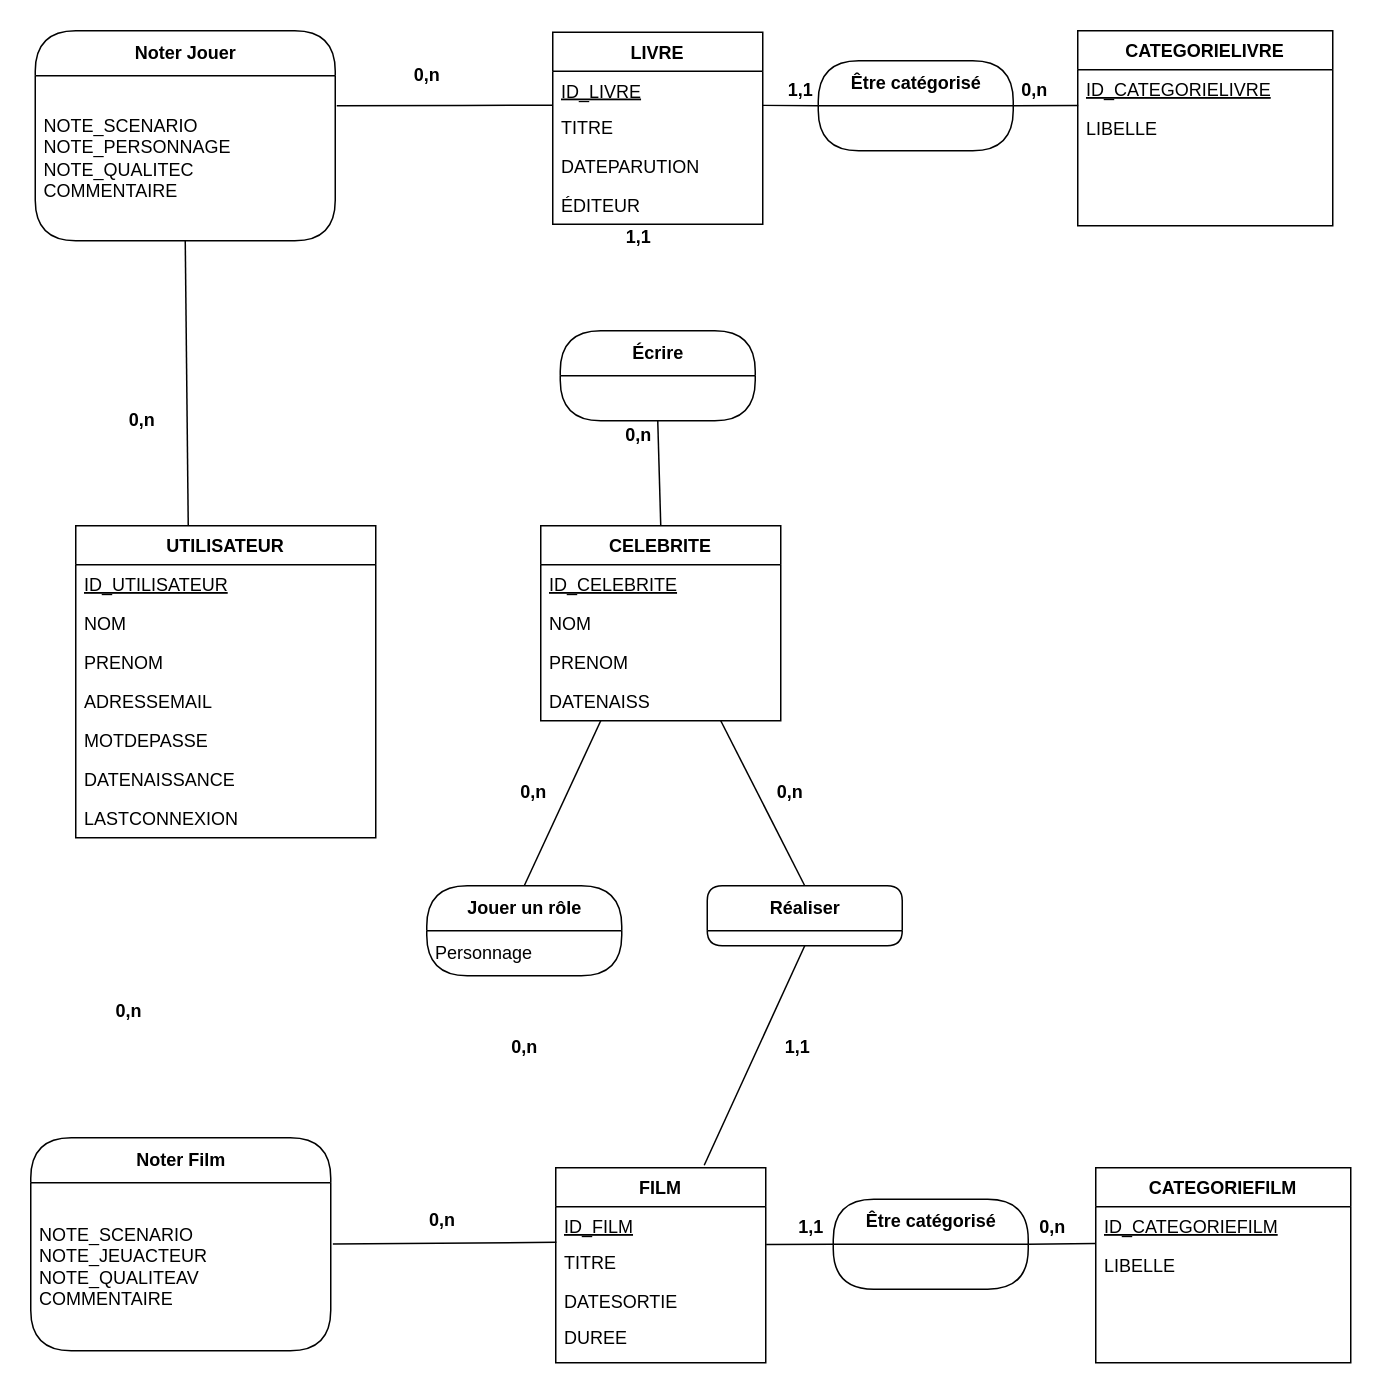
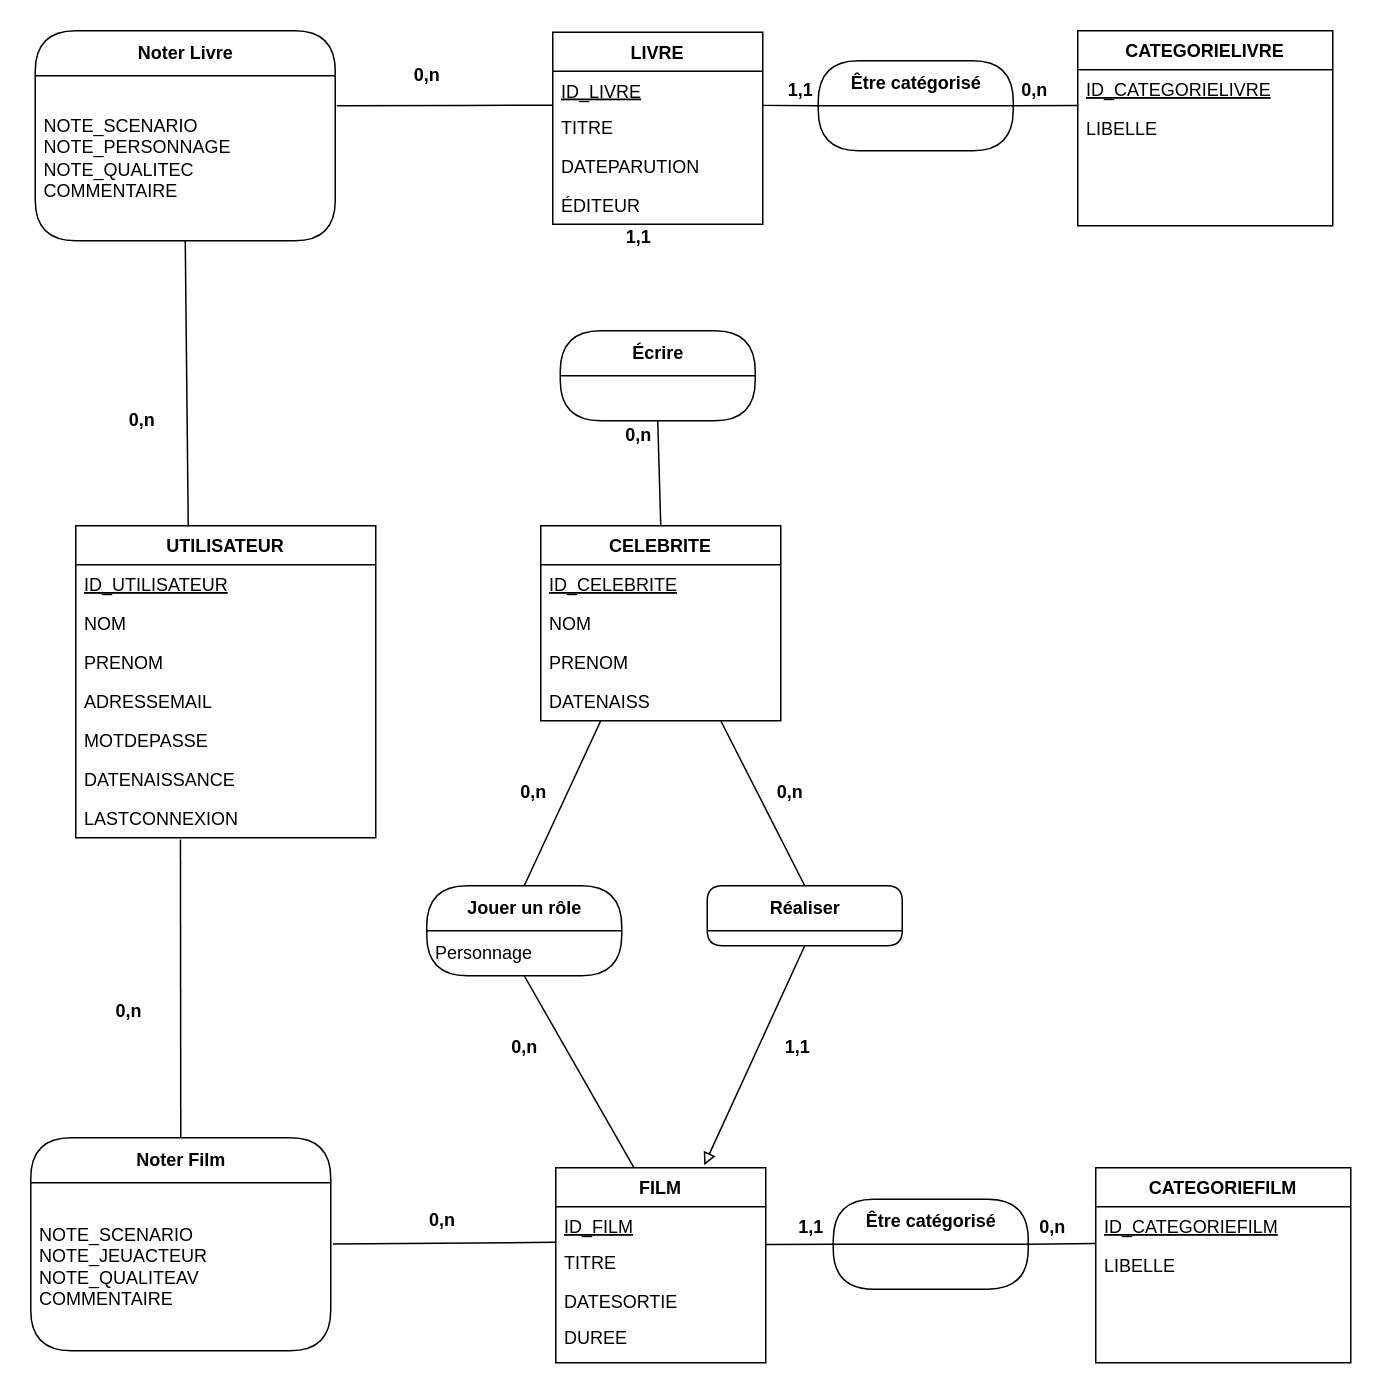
node "Noter Jouer": label "Noter Jouer" -> "Noter Livre"
edge "LASTCONNEXION" -- "Noter Film": added
edge "Jouer un rôle" -- "FILM": added
edge "Réaliser" -- "FILM": arrowhead none -> block
